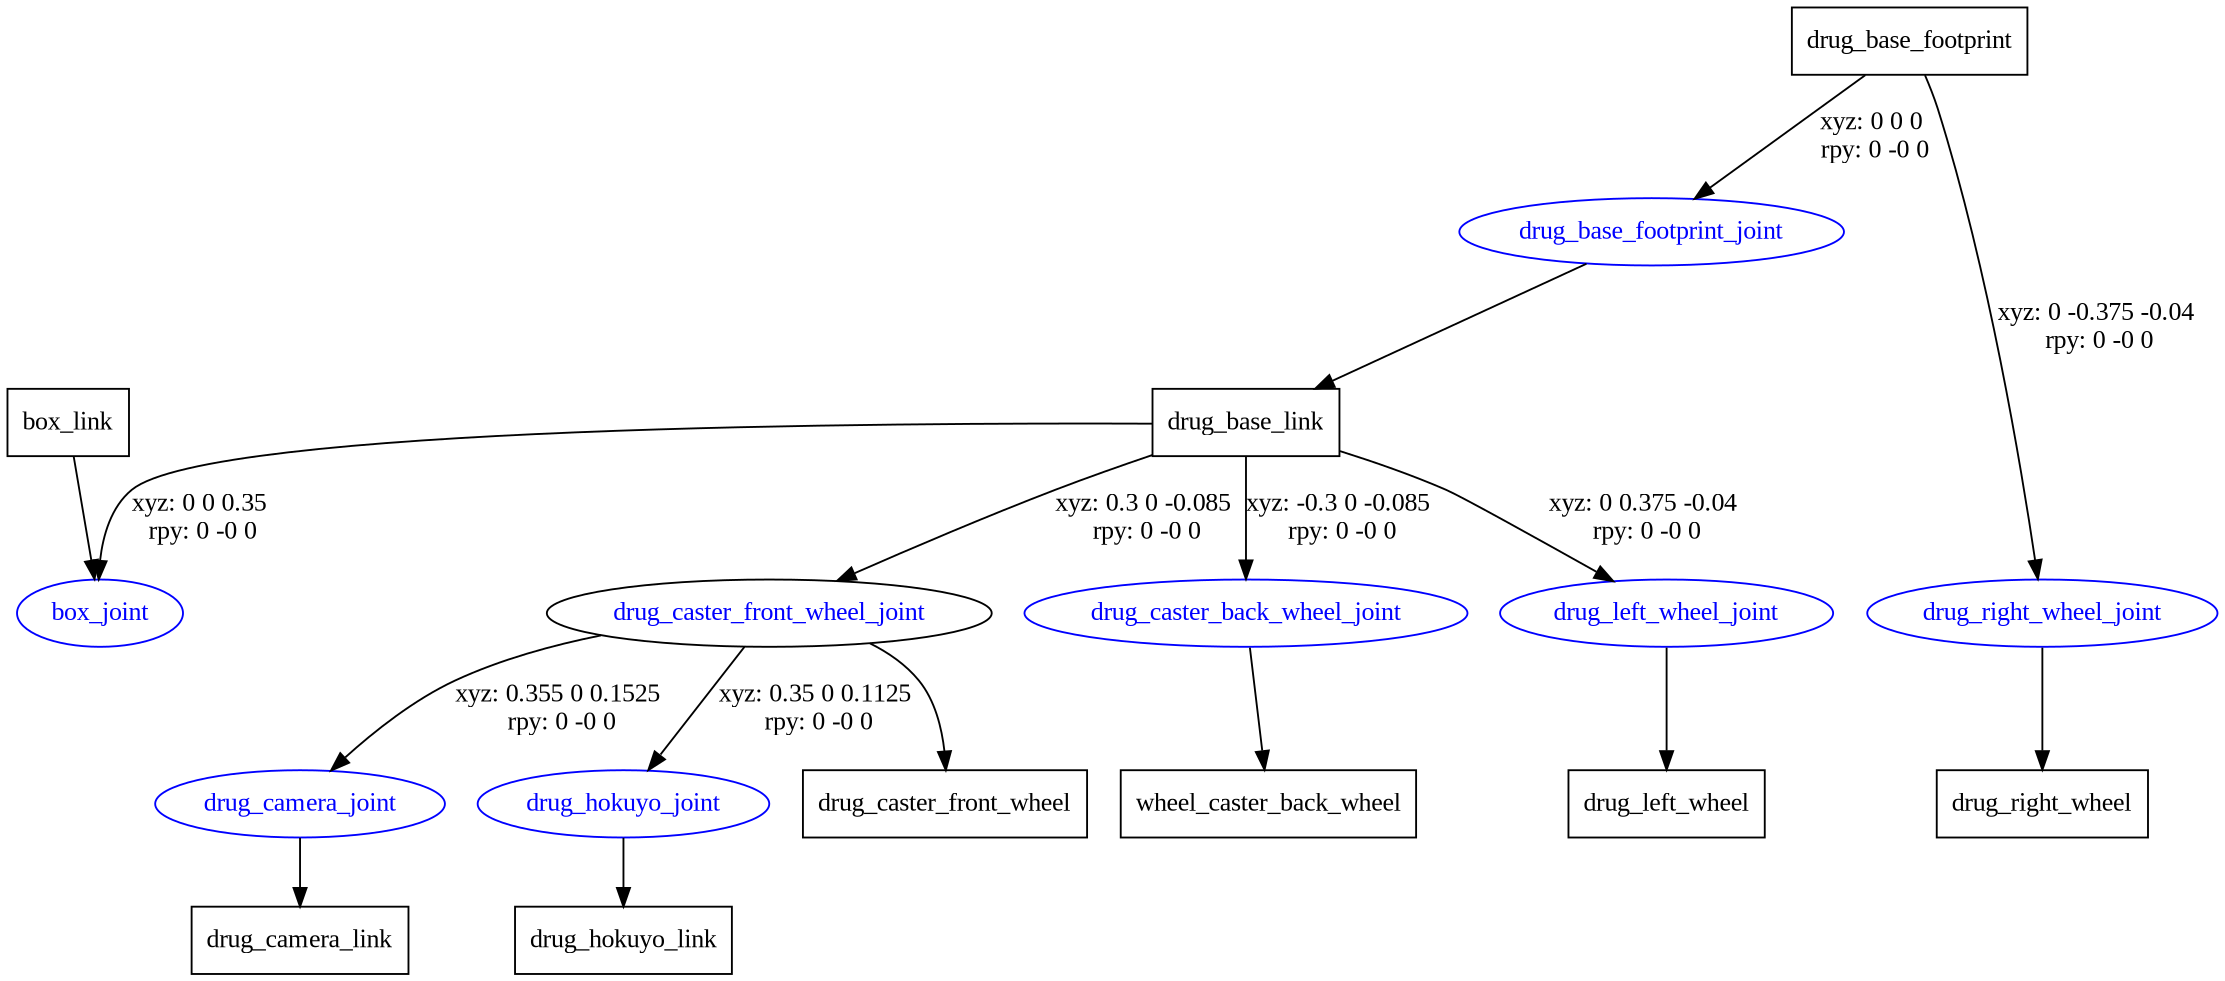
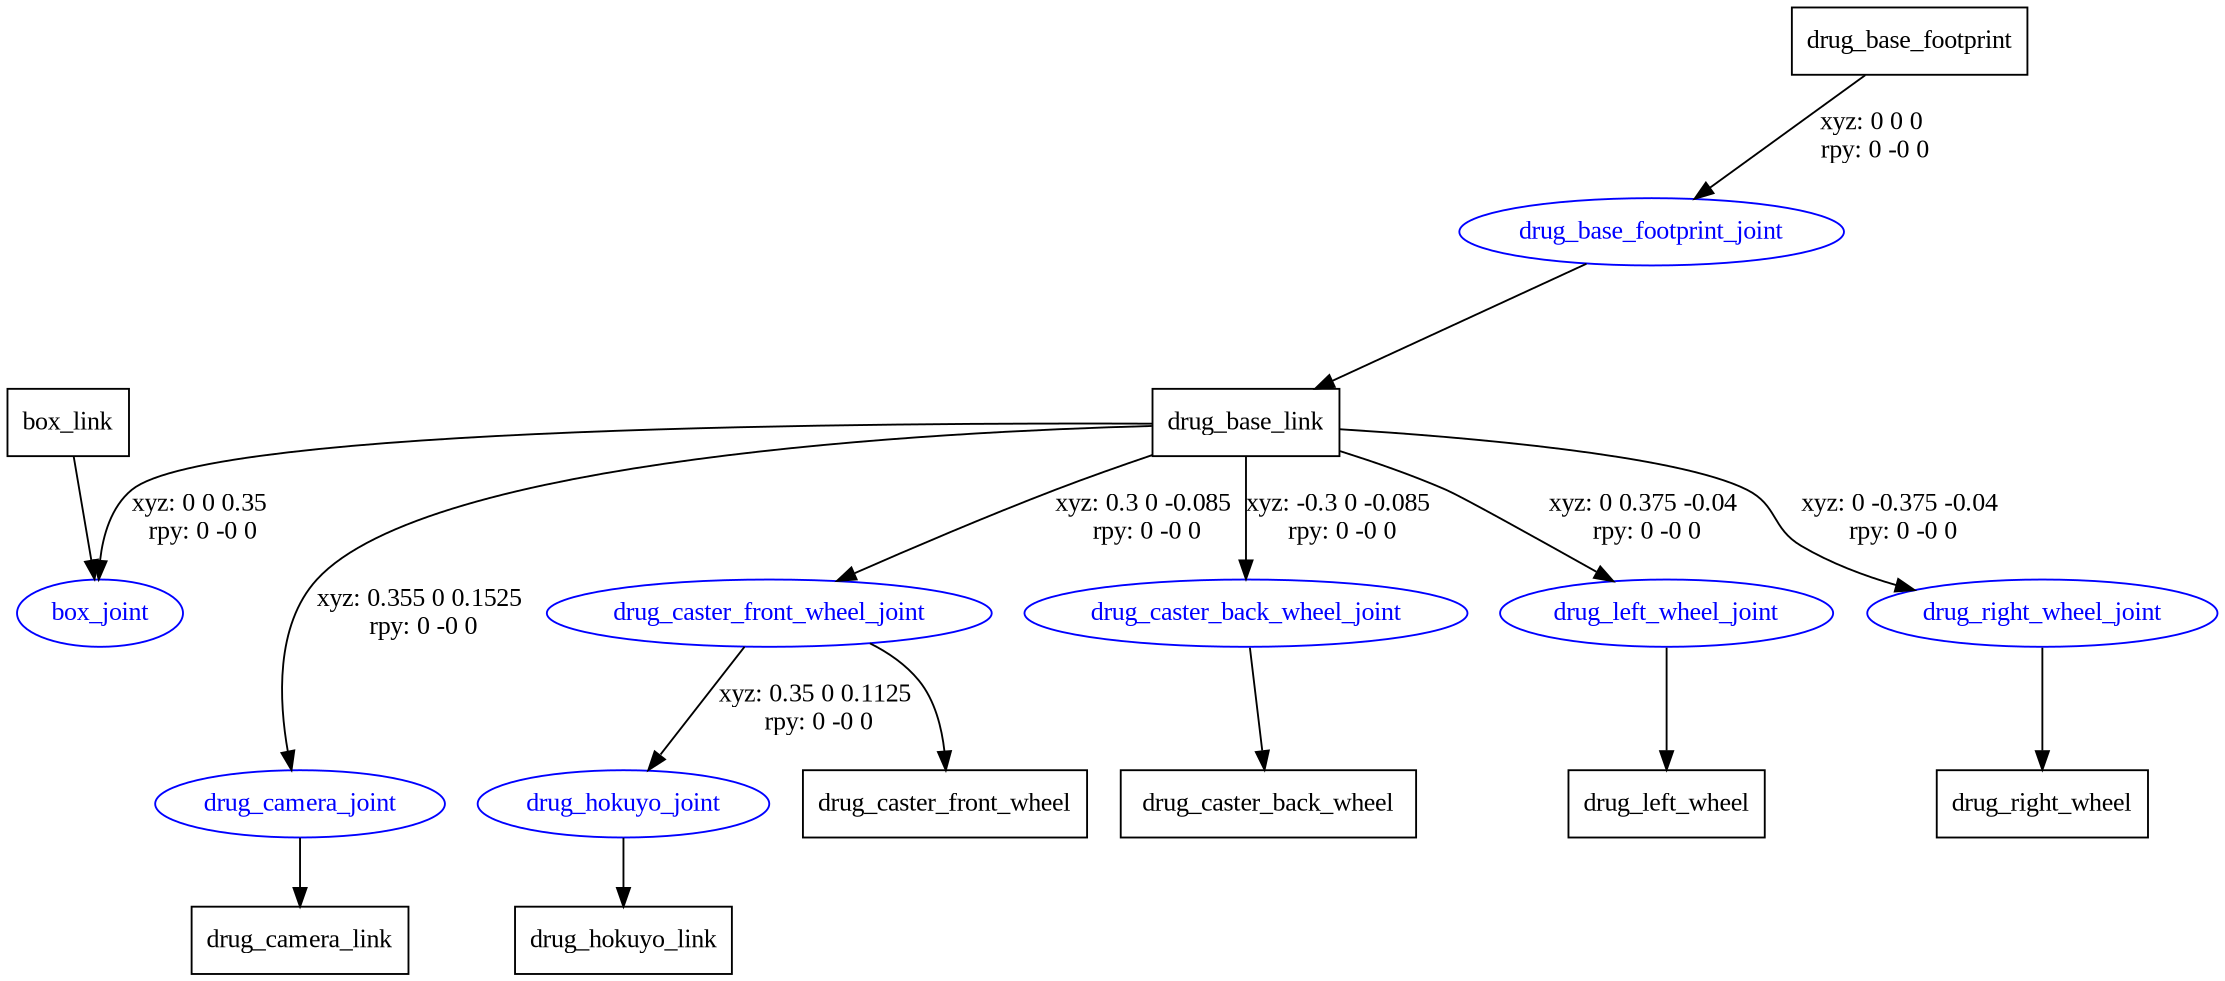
edge "drug_base_footprint" -> "drug_right_wheel_joint": now "drug_base_link" -> "drug_right_wheel_joint"
node "drug_caster_front_wheel_joint": color black -> blue
edge "drug_caster_front_wheel_joint" -> "drug_camera_joint": now "drug_base_link" -> "drug_camera_joint"
node "wheel_caster_back_wheel": label "wheel_caster_back_wheel" -> "drug_caster_back_wheel"
